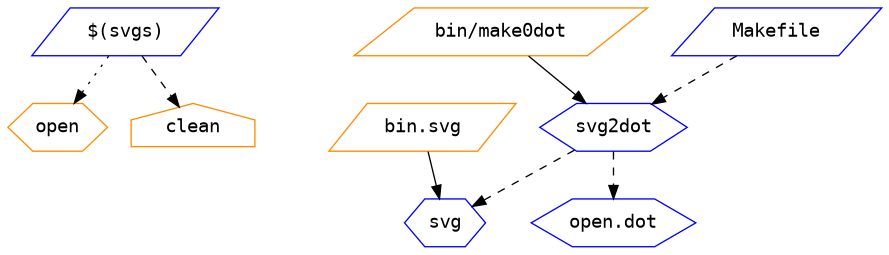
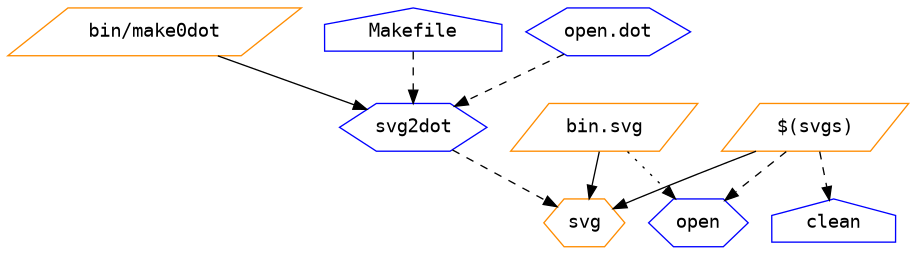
node "$(svgs)": color blue -> darkorange
node "Makefile": shape parallelogram -> house
edge "$(svgs)" -> "open": style dotted -> dashed
node "open": color darkorange -> blue
node "clean": color darkorange -> blue
edge "svg2dot" -> "open.dot": reversed
edge "bin.svg" -> "open": added
edge "$(svgs)" -> "svg": added
node "svg": color blue -> darkorange
